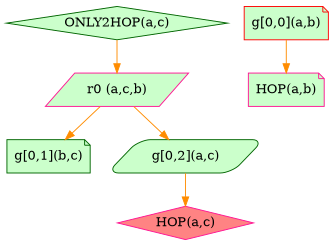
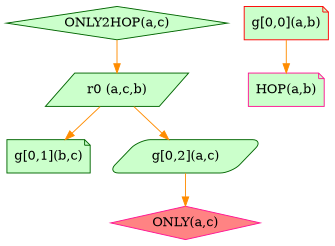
node "r0 (a,c,b)": color deeppink -> darkgreen
node "HOP(a,c)": label "HOP(a,c)" -> "ONLY(a,c)"
